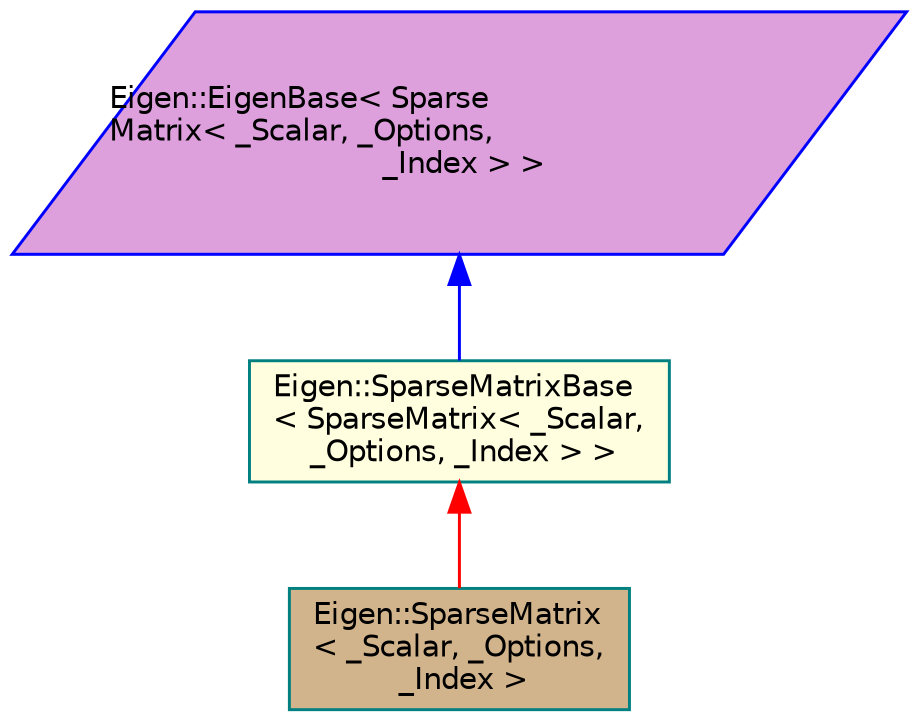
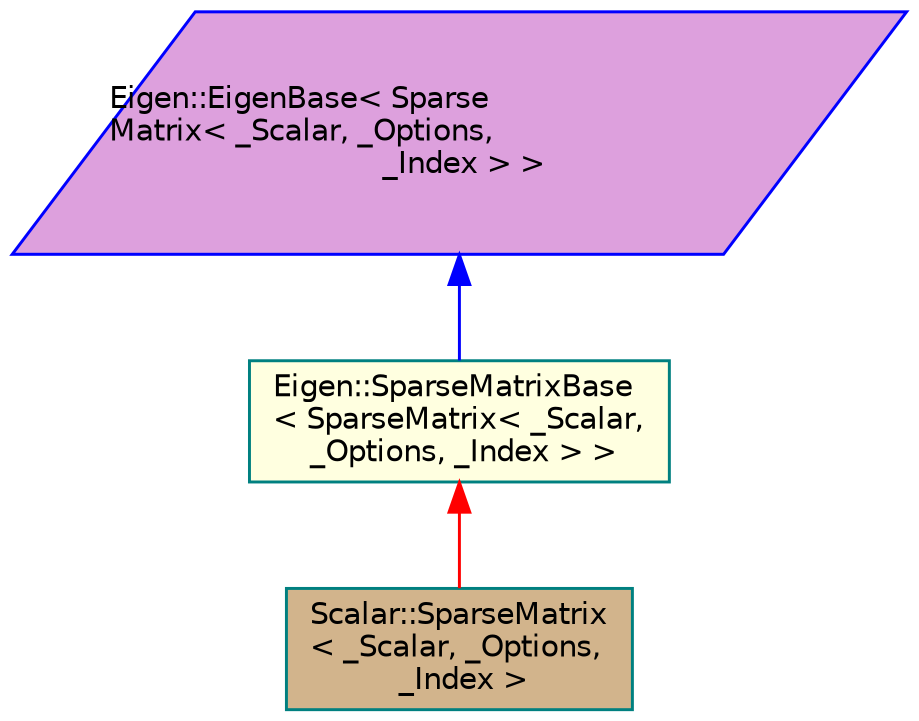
node "Eigen::SparseMatrix < _Scalar, _Options, _Index >": label "Eigen::SparseMatrix < _Scalar, _Options, _Index >" -> "Scalar::SparseMatrix < _Scalar, _Options, _Index >"
